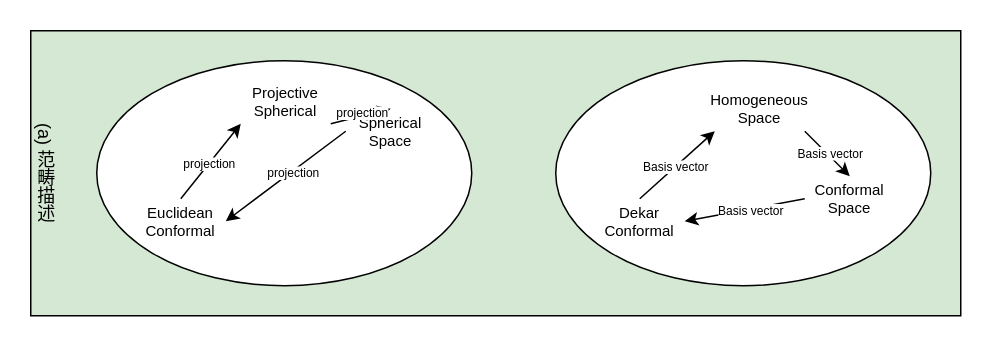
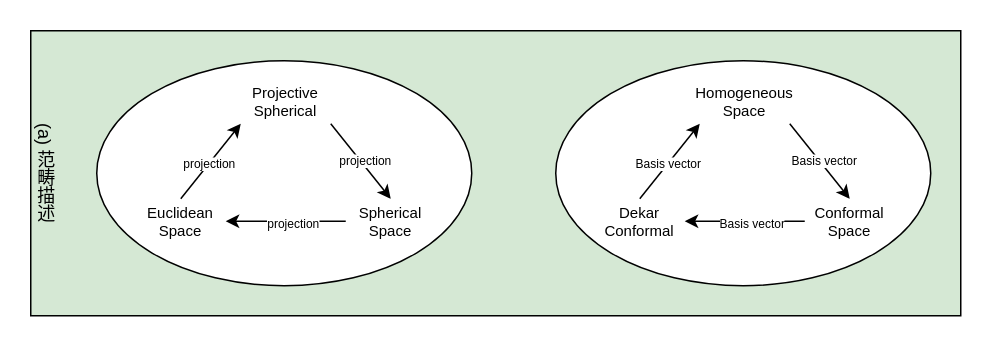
node "Homogeneous Space": moved (760, 109) -> (745, 101)
node "Spherical Space": moved (391, 131) -> (391, 221)
node "Conformal Space": moved (850, 199) -> (850, 221)
node "Euclidean Conformal": label "Euclidean Conformal" -> "Euclidean Space"
